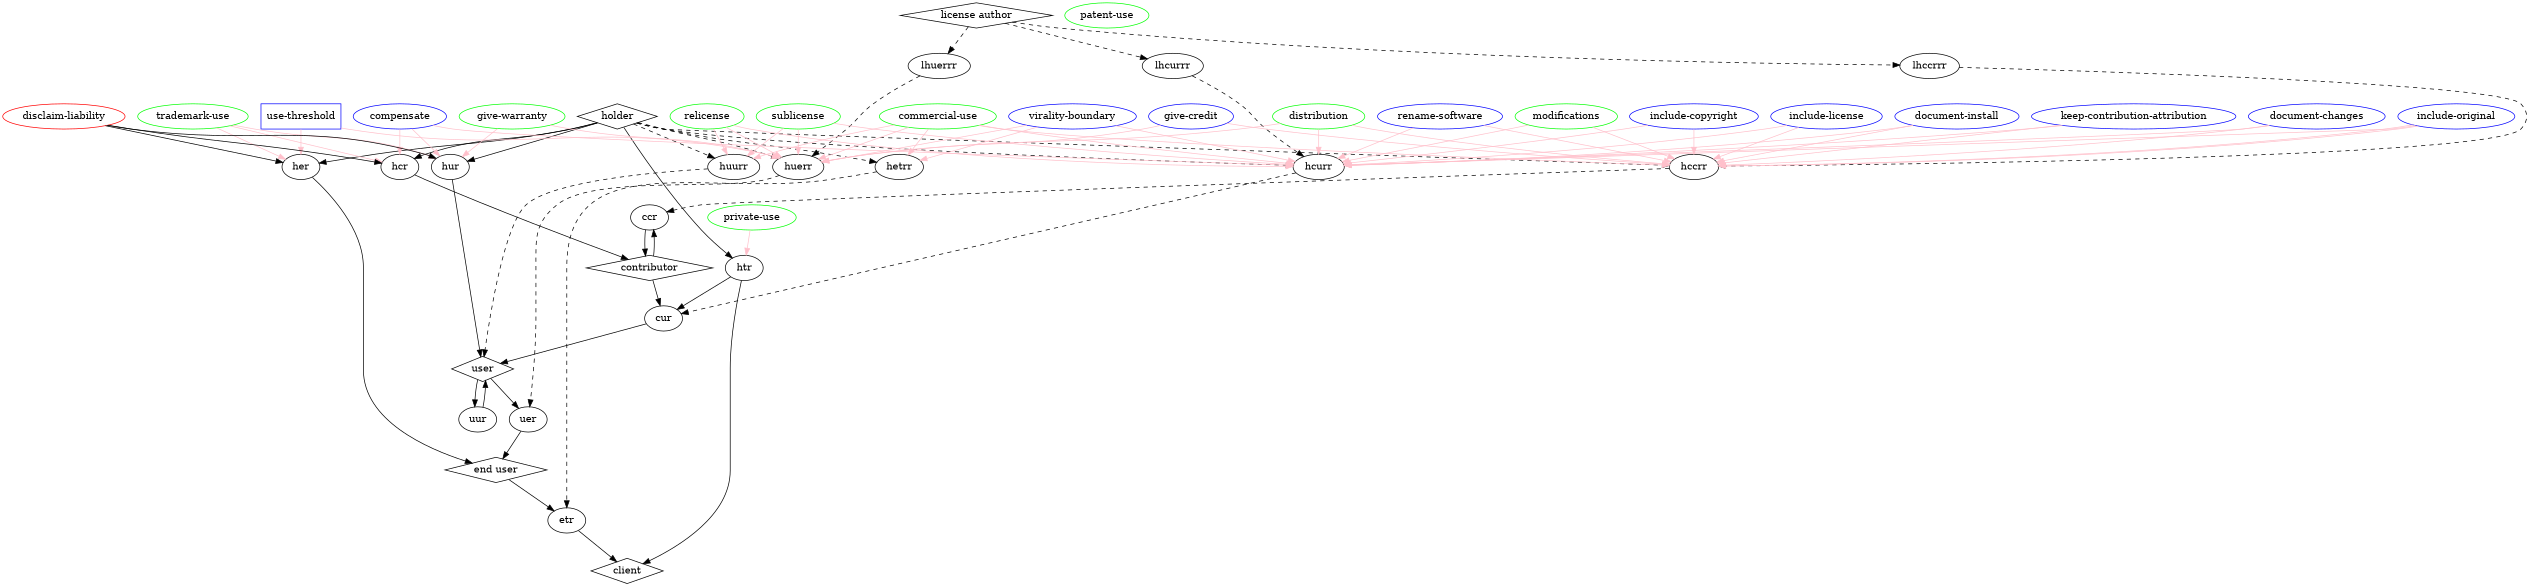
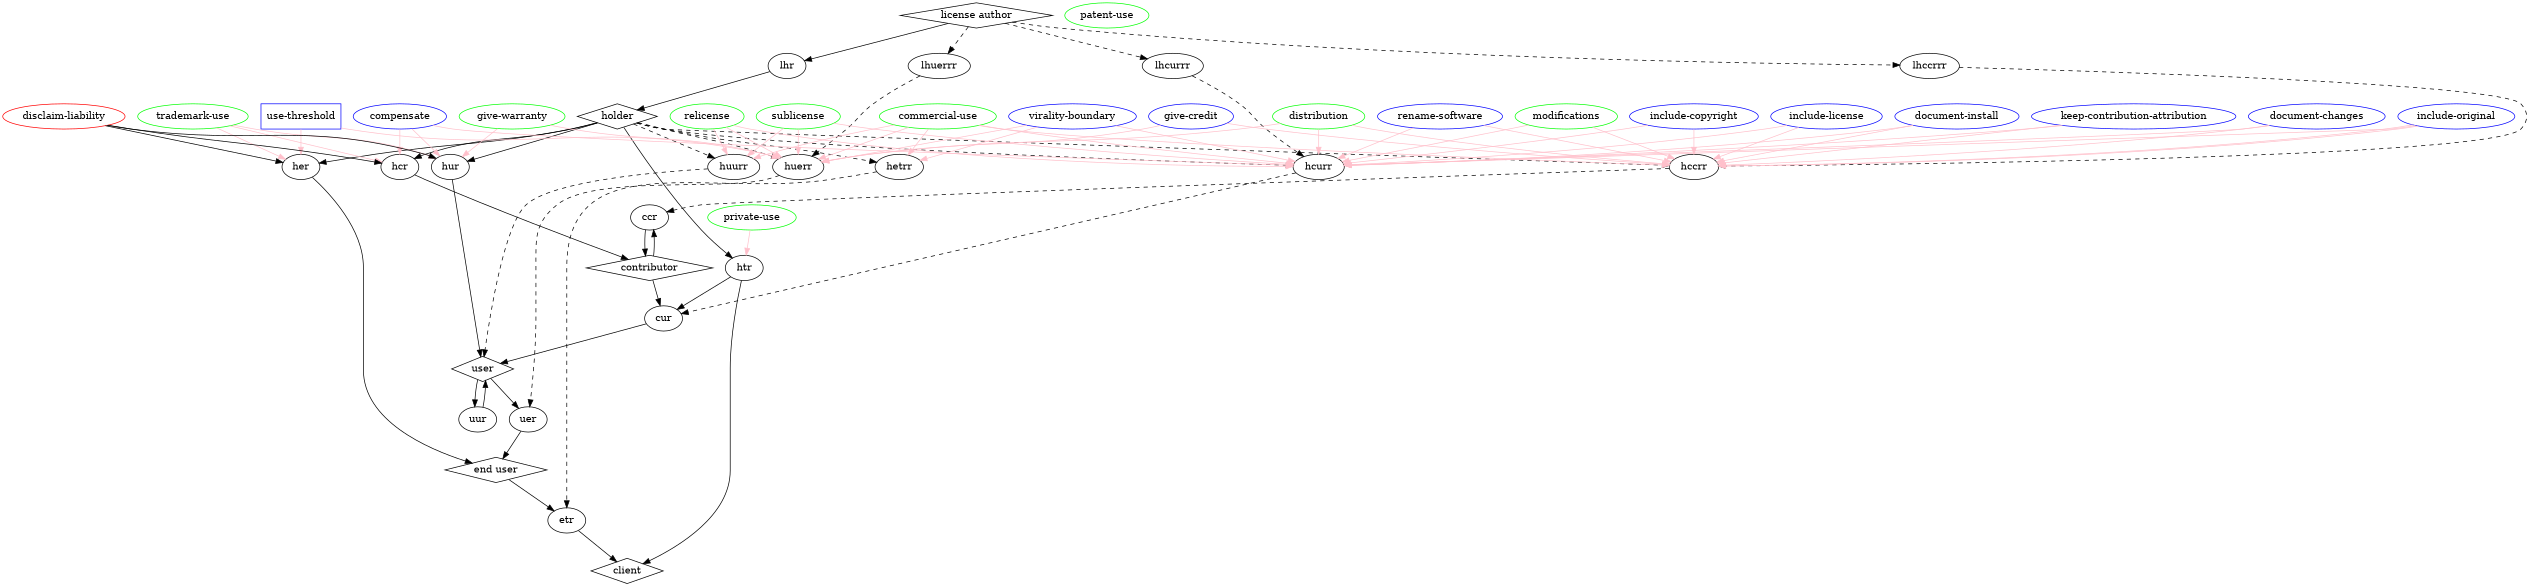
node "lhr": added
